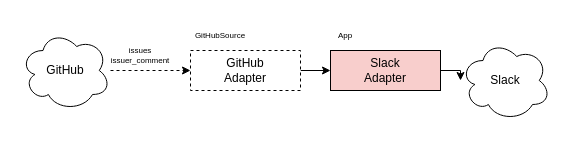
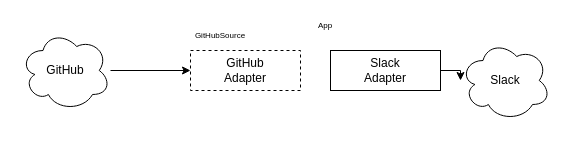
node "App": moved (346, 36) -> (326, 26)
node "issues issuer_comment": removed
edge "GitHub" -> "GitHub Adapter": style dashed -> solid
edge "GitHub Adapter" -> "Slack Adapter": removed
node "Slack Adapter": fillcolor #f8cecc -> #ffffff
